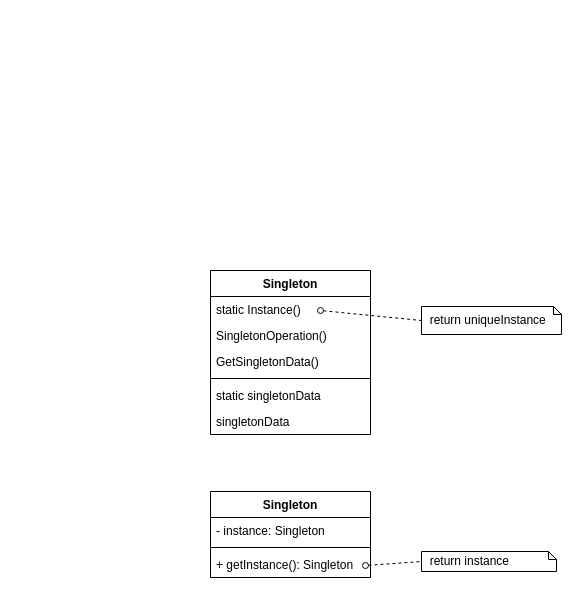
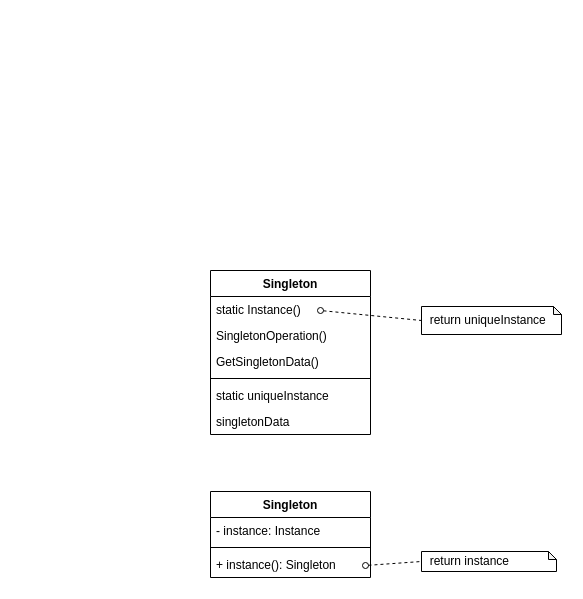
node "static singletonData": label "static singletonData" -> "static uniqueInstance"
node "- instance: Singleton": label "- instance: Singleton" -> "- instance: Instance"
node "+ getInstance(): Singleton": label "+ getInstance(): Singleton" -> "+ instance(): Singleton"
